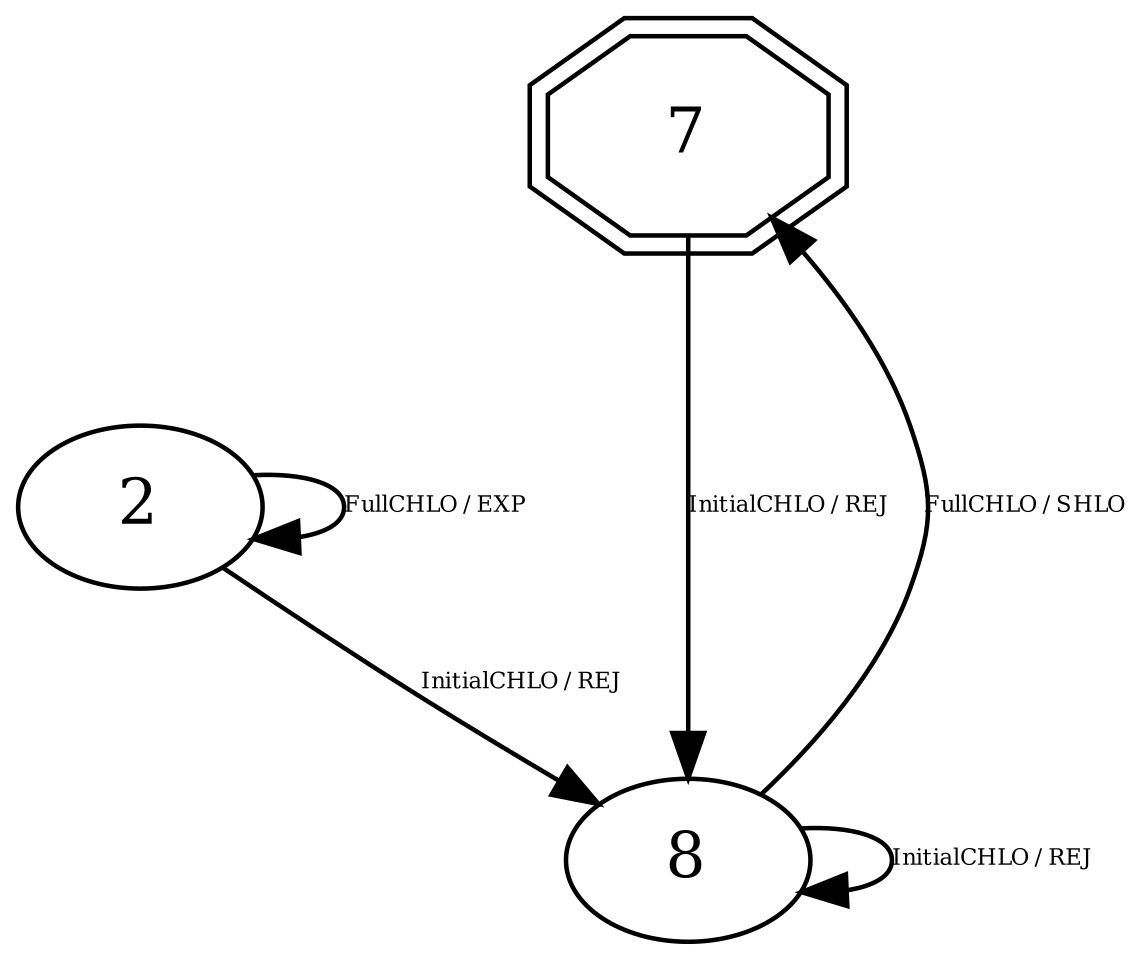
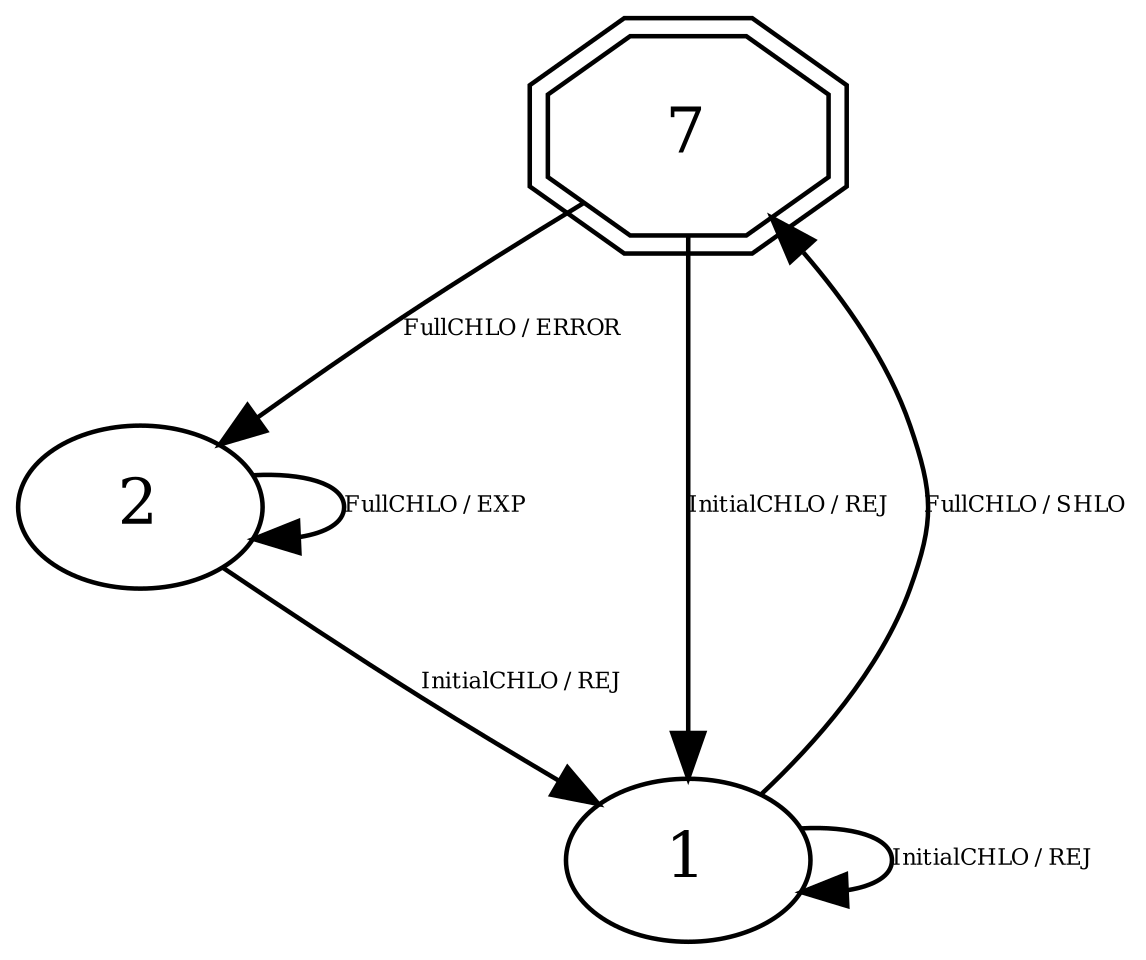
edge "7" -> "2": added, label "FullCHLO / ERROR"
node "8": label "8" -> "1"
